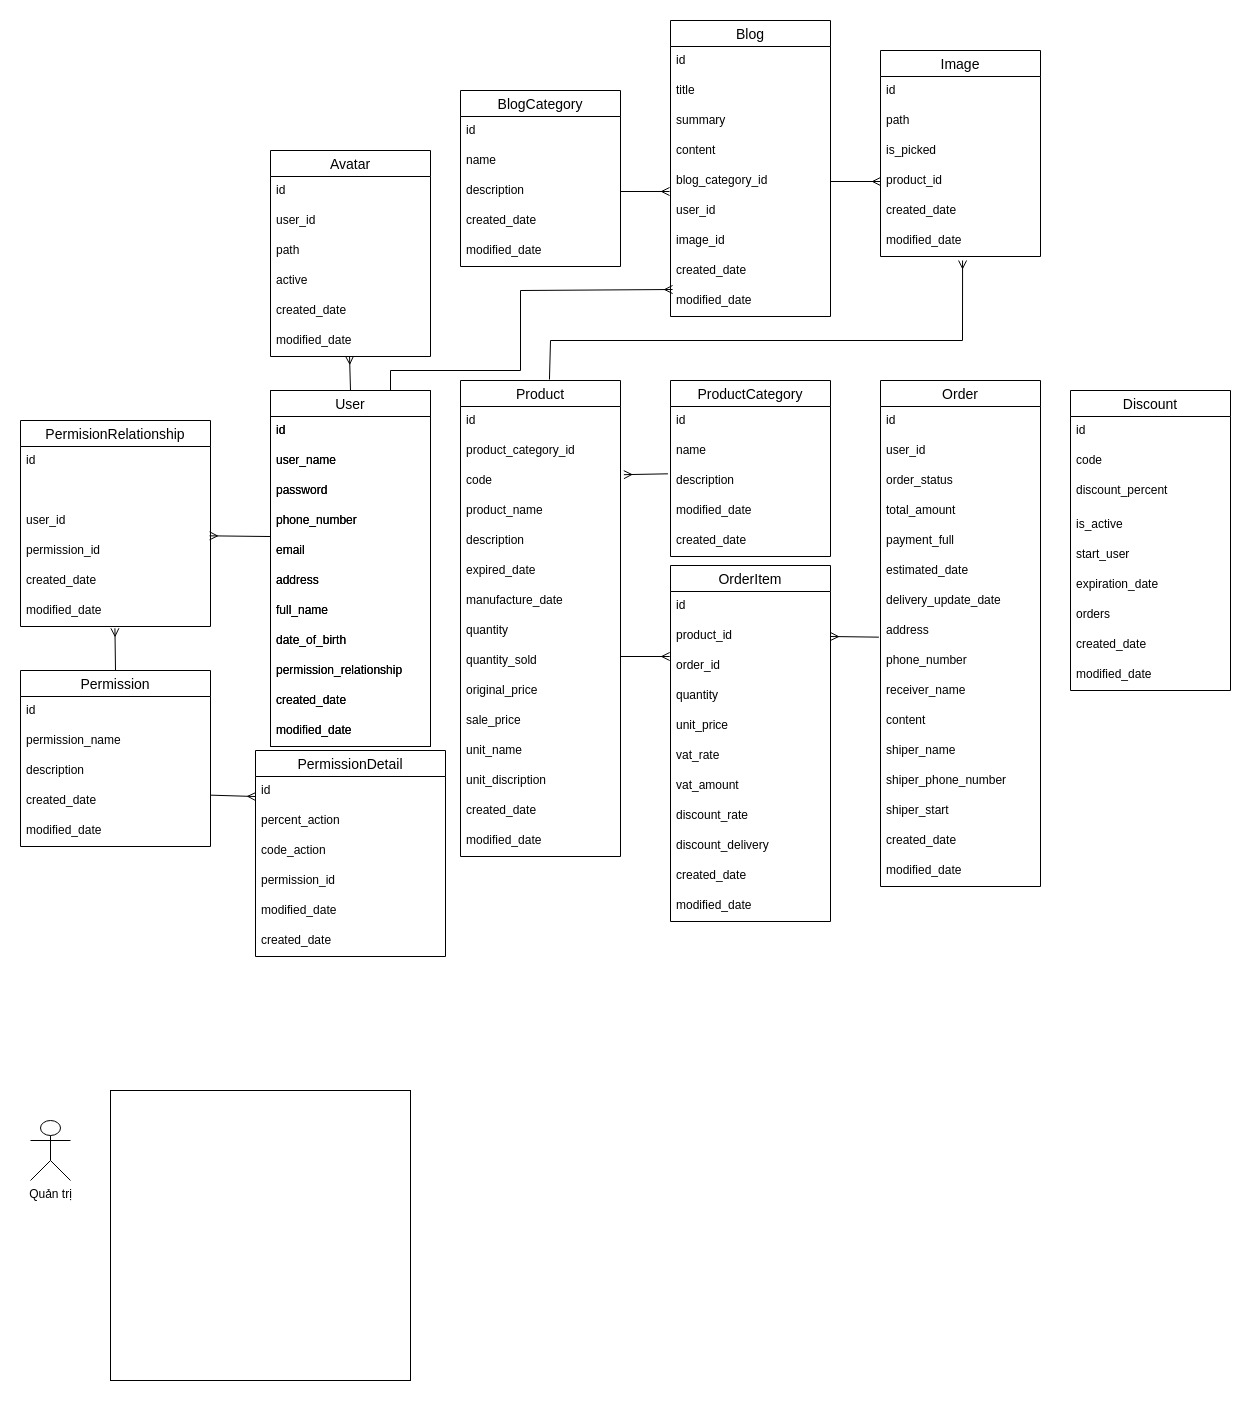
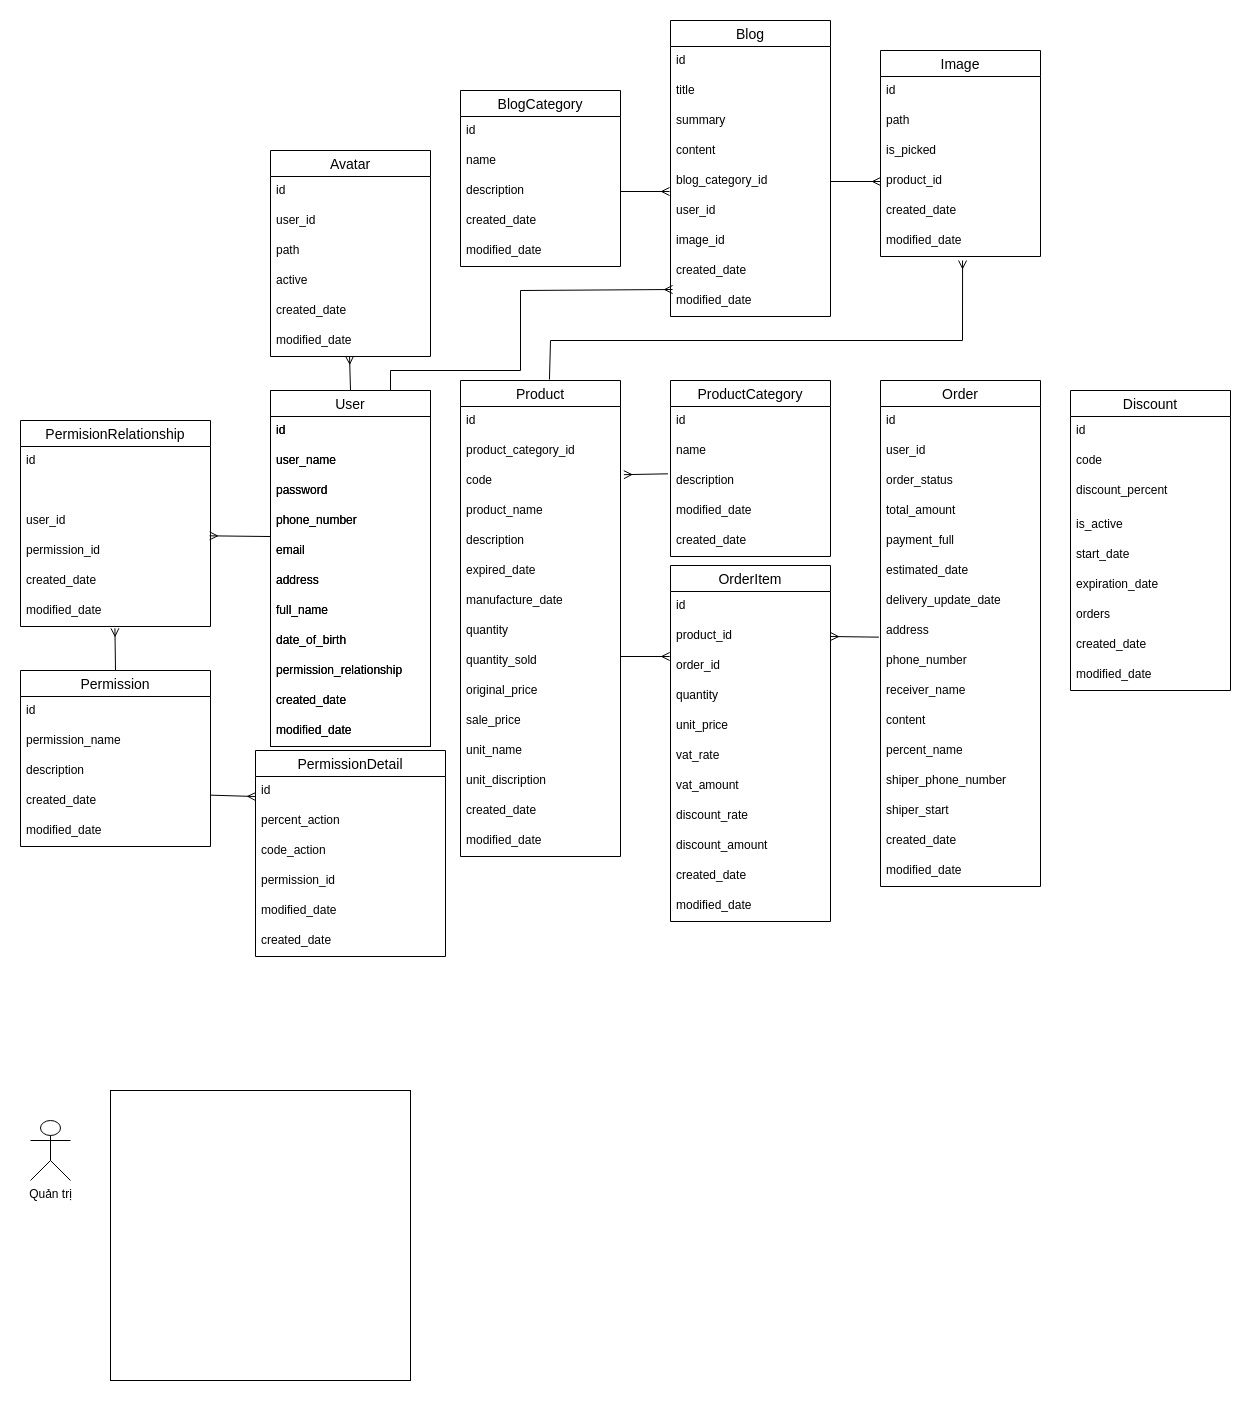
node "start_user": label "start_user" -> "start_date"
node "shiper_name": label "shiper_name" -> "percent_name"
node "discount_delivery": label "discount_delivery" -> "discount_amount"
